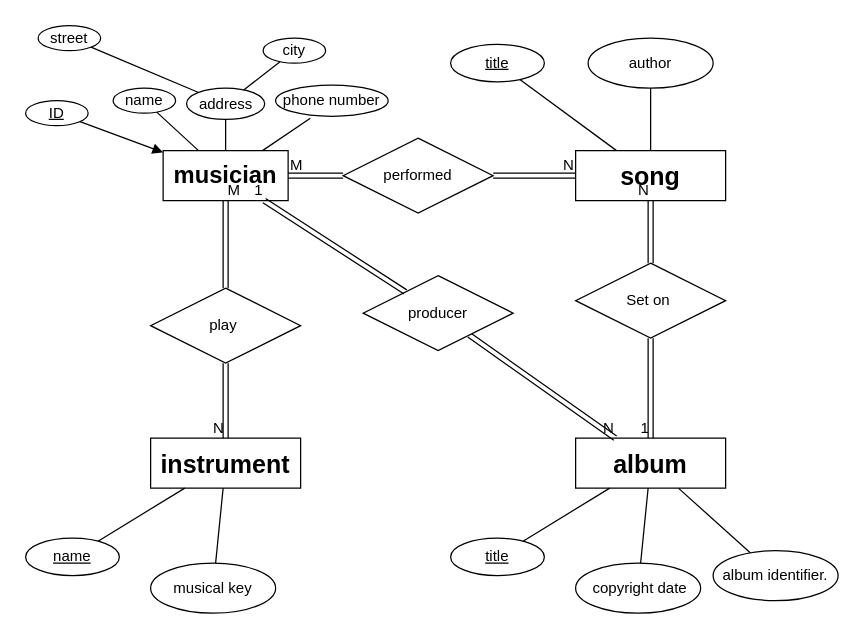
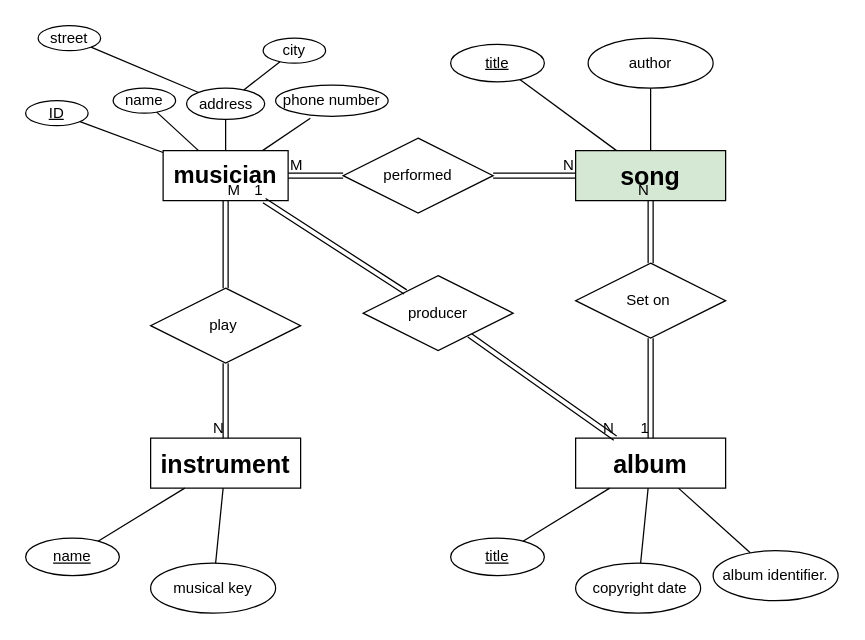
edge "ID" -> "musician": arrowhead block -> none
node "song": fillcolor #ffffff -> #d5e8d4
